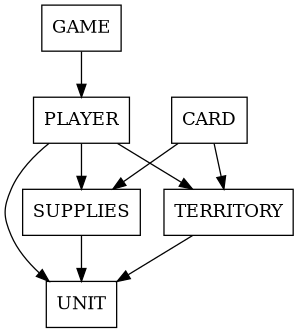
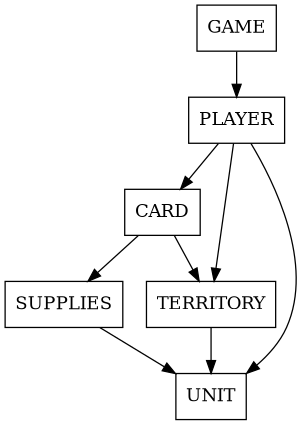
edge "PLAYER" -> "SUPPLIES": now "PLAYER" -> "CARD"
